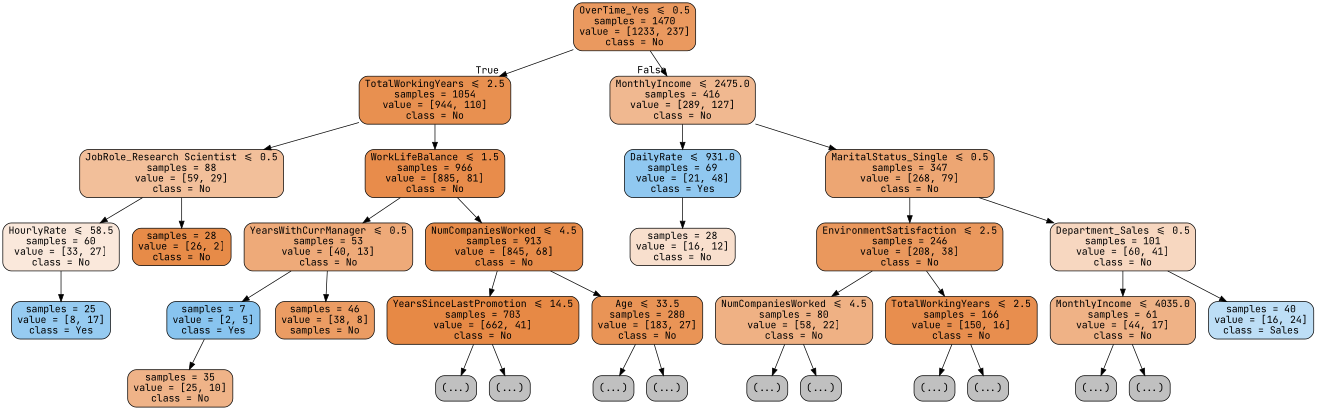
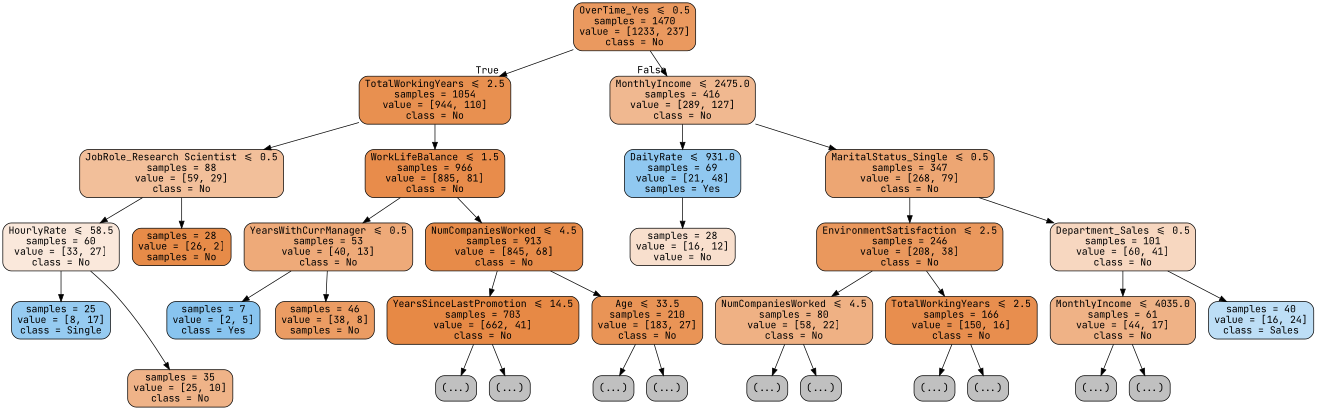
node "DailyRate <= 931.0 samples = 69 value = [21, 48] class = Yes": label "DailyRate <= 931.0 samples = 69 value = [21, 48] class = Yes" -> "DailyRate <= 931.0 samples = 69 value = [21, 48] samples = Yes"
node "samples = 28 value = [26, 2] class = No": label "samples = 28 value = [26, 2] class = No" -> "samples = 28 value = [26, 2] samples = No"
node "samples = 28 value = [16, 12] class = No": label "samples = 28 value = [16, 12] class = No" -> "samples = 28 value = [16, 12] value = No"
node "samples = 25 value = [8, 17] class = Yes": label "samples = 25 value = [8, 17] class = Yes" -> "samples = 25 value = [8, 17] class = Single"
node "Age <= 33.5 samples = 280 value = [183, 27] class = No": label "Age <= 33.5 samples = 280 value = [183, 27] class = No" -> "Age <= 33.5 samples = 210 value = [183, 27] class = No"
edge "samples = 7 value = [2, 5] class = Yes" -> "samples = 35 value = [25, 10] class = No": now "HourlyRate <= 58.5 samples = 60 value = [33, 27] class = No" -> "samples = 35 value = [25, 10] class = No"
